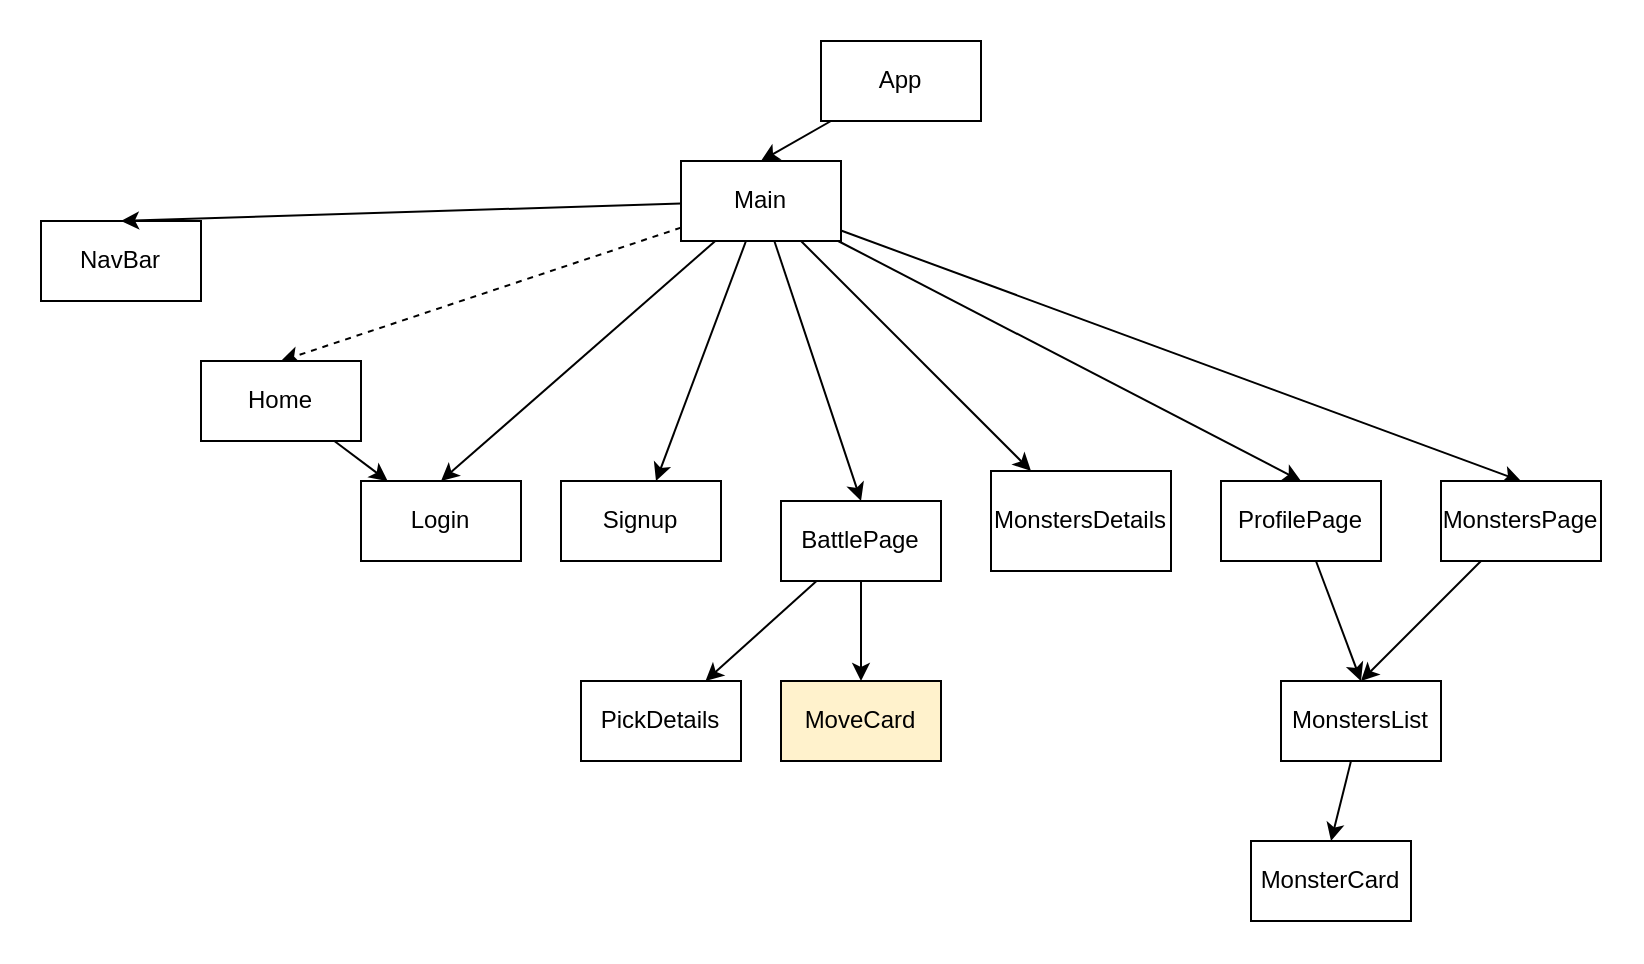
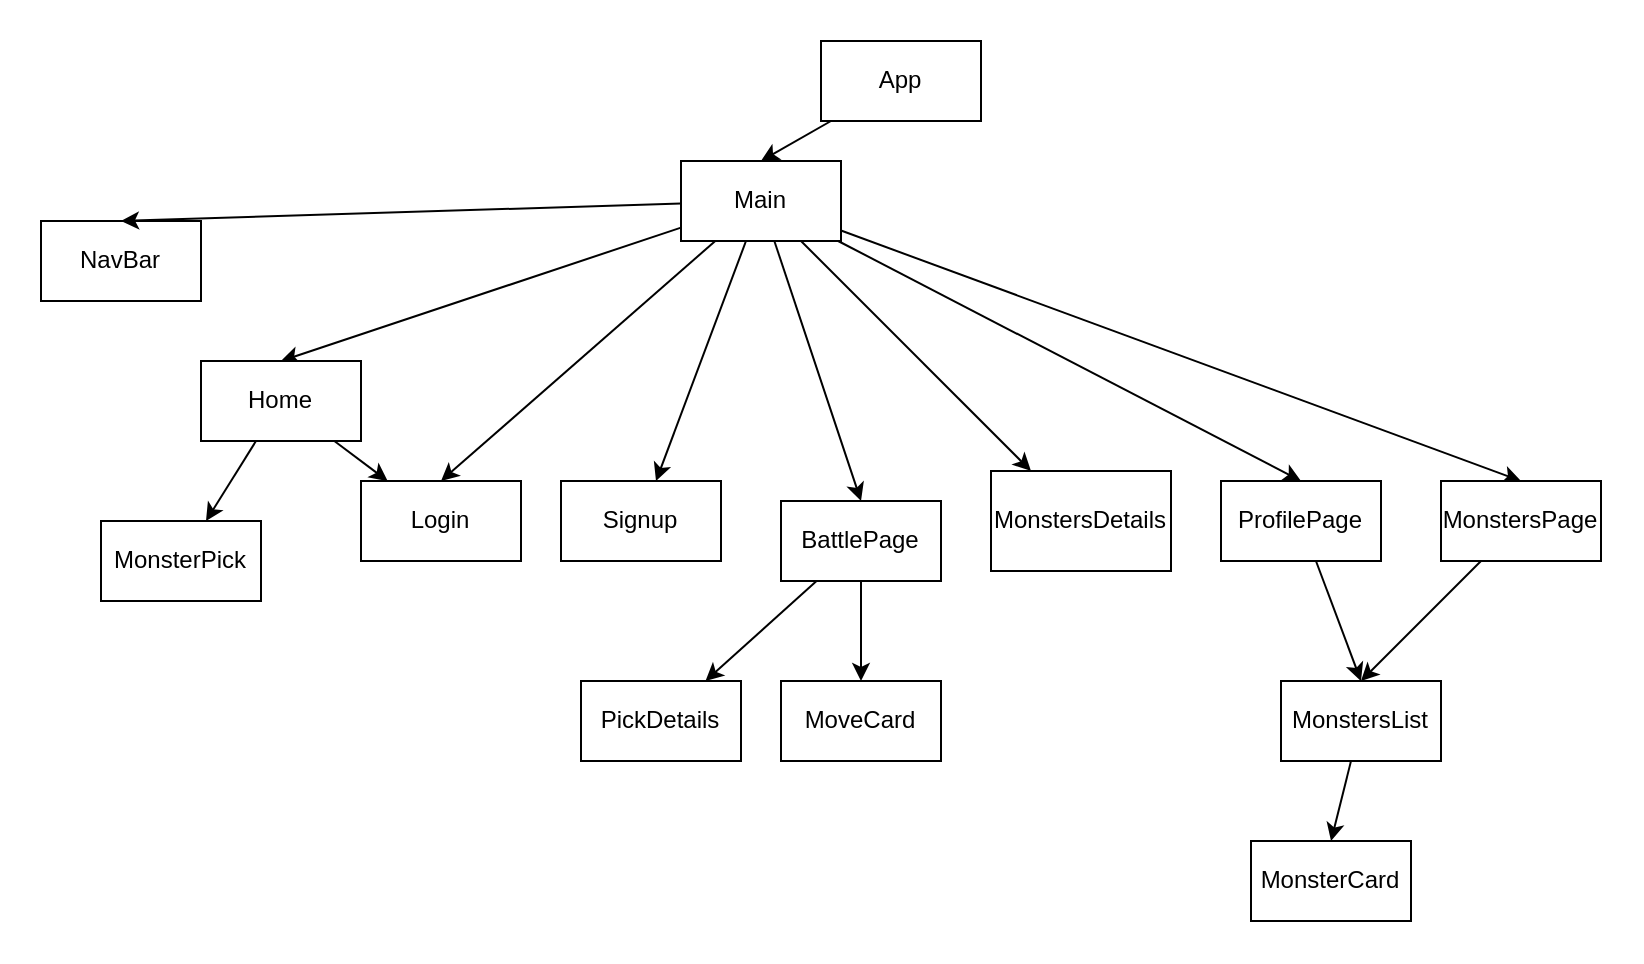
edge "Main" -> "Home": style dashed -> solid
edge "Home" -> "MonsterPick": added
node "MonsterPick": added
node "MoveCard": fillcolor #fff2cc -> #ffffff
